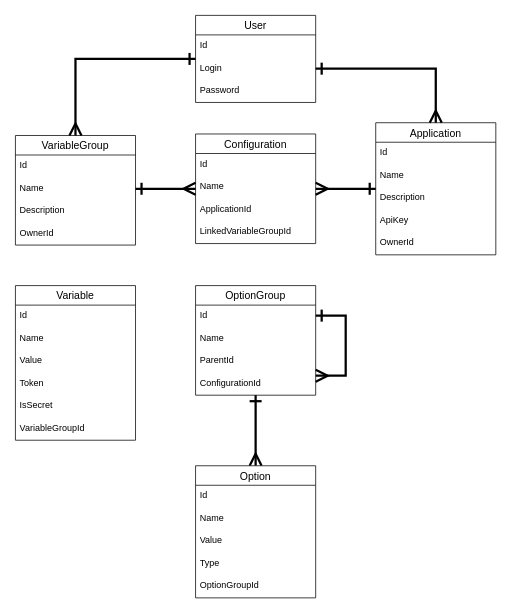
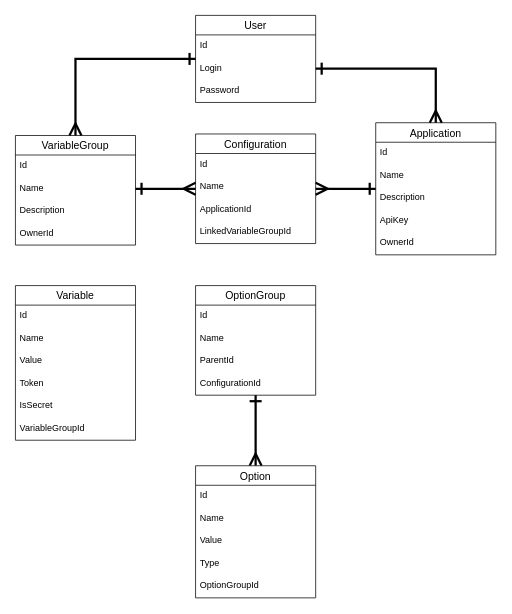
edge "OptionGroup" -- "ConfigurationId": removed
